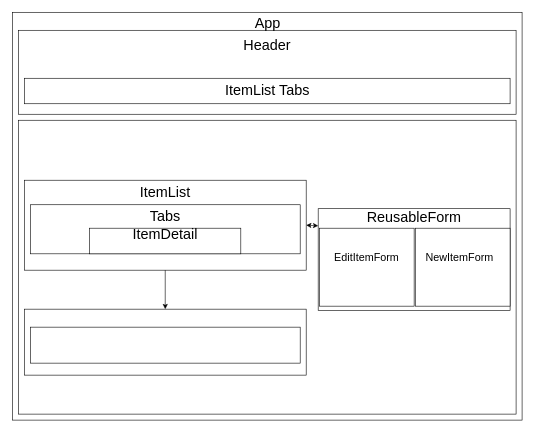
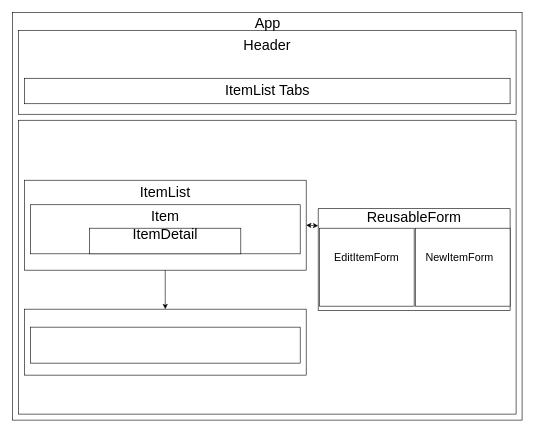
node "Tabs": label "Tabs" -> "Item"
